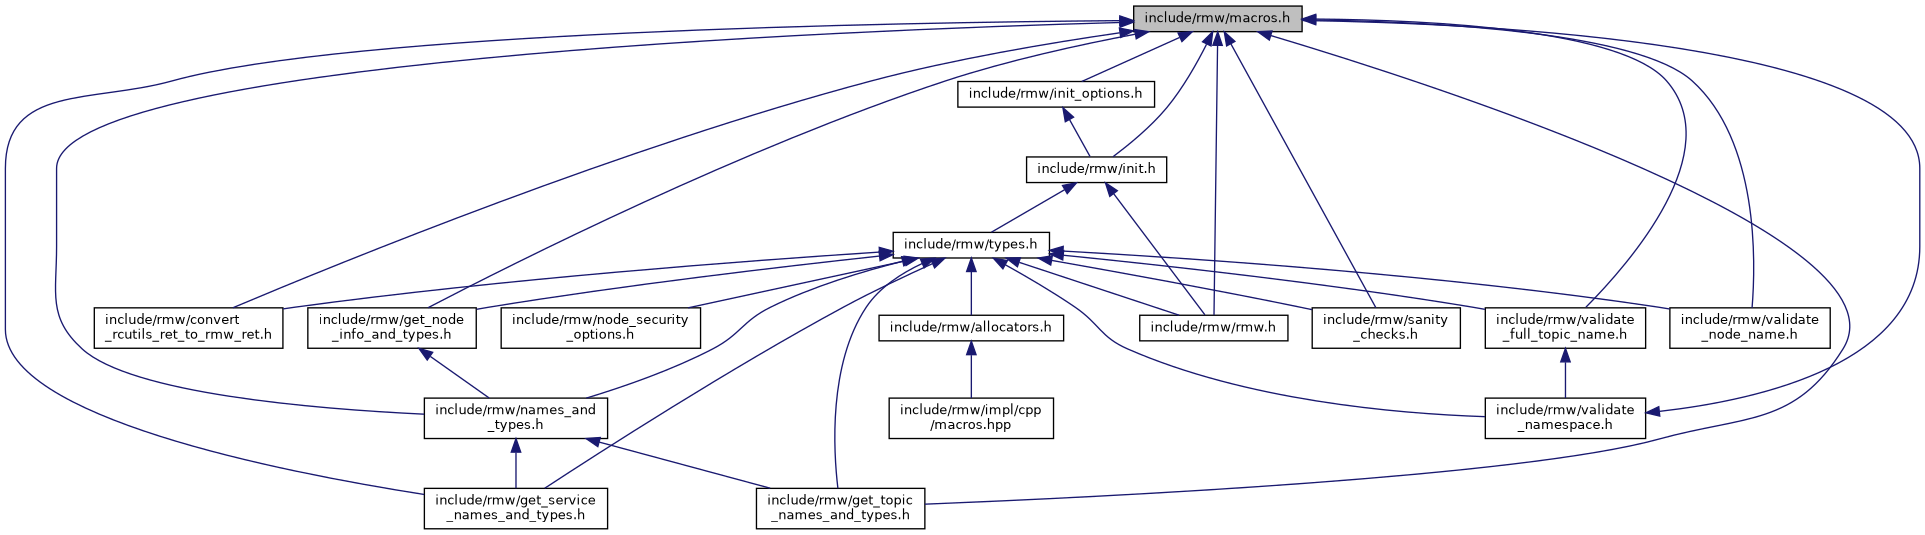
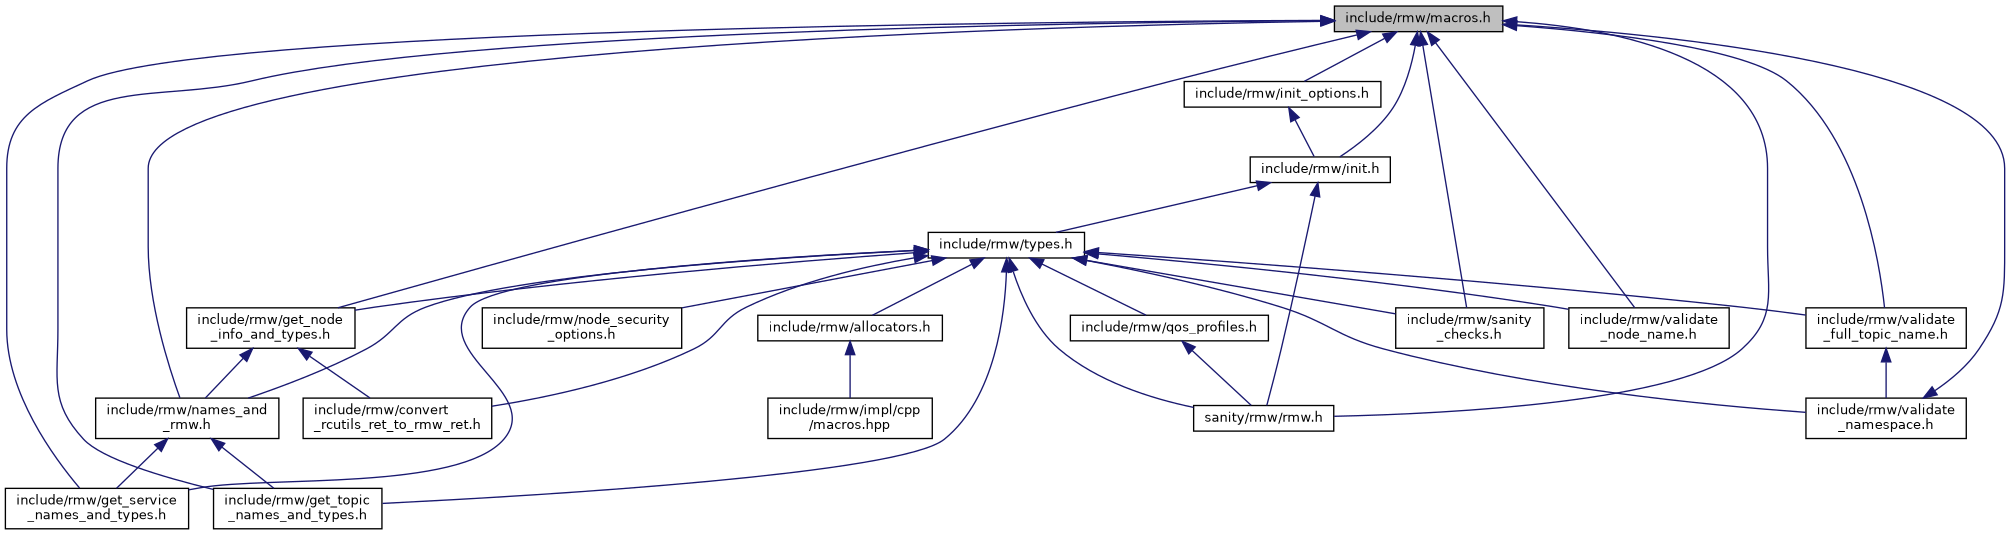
edge "include/rmw/convert _rcutils_ret_to_rmw_ret.h" -> "include/rmw/macros.h": now "include/rmw/convert _rcutils_ret_to_rmw_ret.h" -> "include/rmw/get_node _info_and_types.h"
node "include/rmw/qos_profiles.h": added
node "include/rmw/rmw.h": label "include/rmw/rmw.h" -> "sanity/rmw/rmw.h"
node "include/rmw/names_and _types.h": label "include/rmw/names_and _types.h" -> "include/rmw/names_and _rmw.h"
